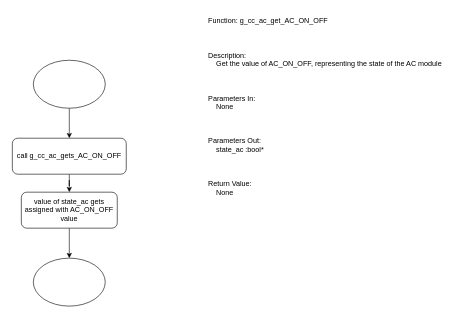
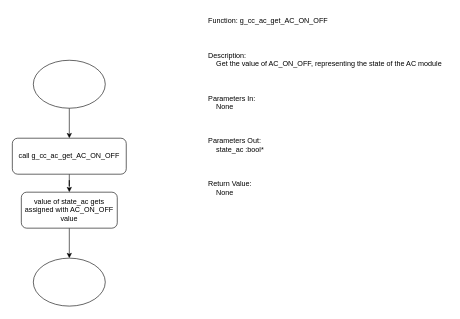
node "call g_cc_ac_gets_AC_ON_OFF": label "call g_cc_ac_gets_AC_ON_OFF" -> "call g_cc_ac_get_AC_ON_OFF"
